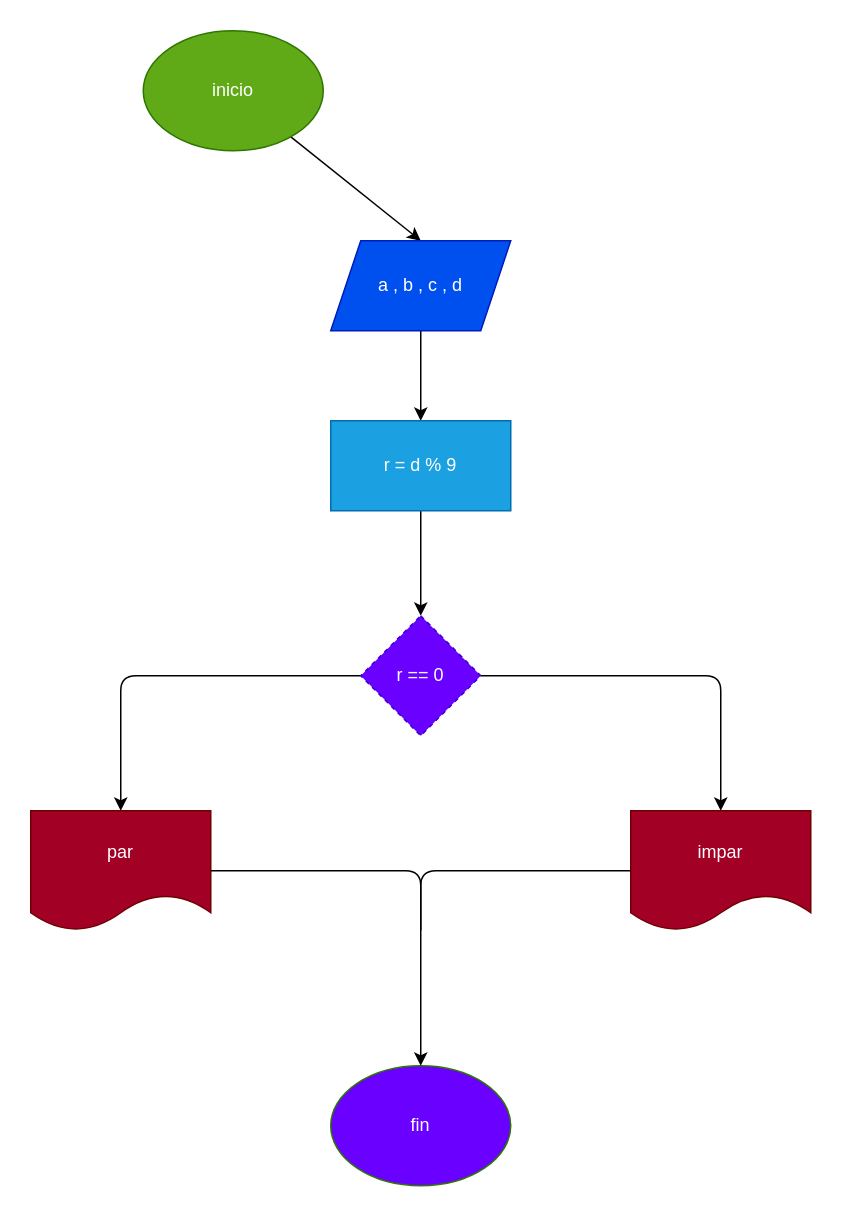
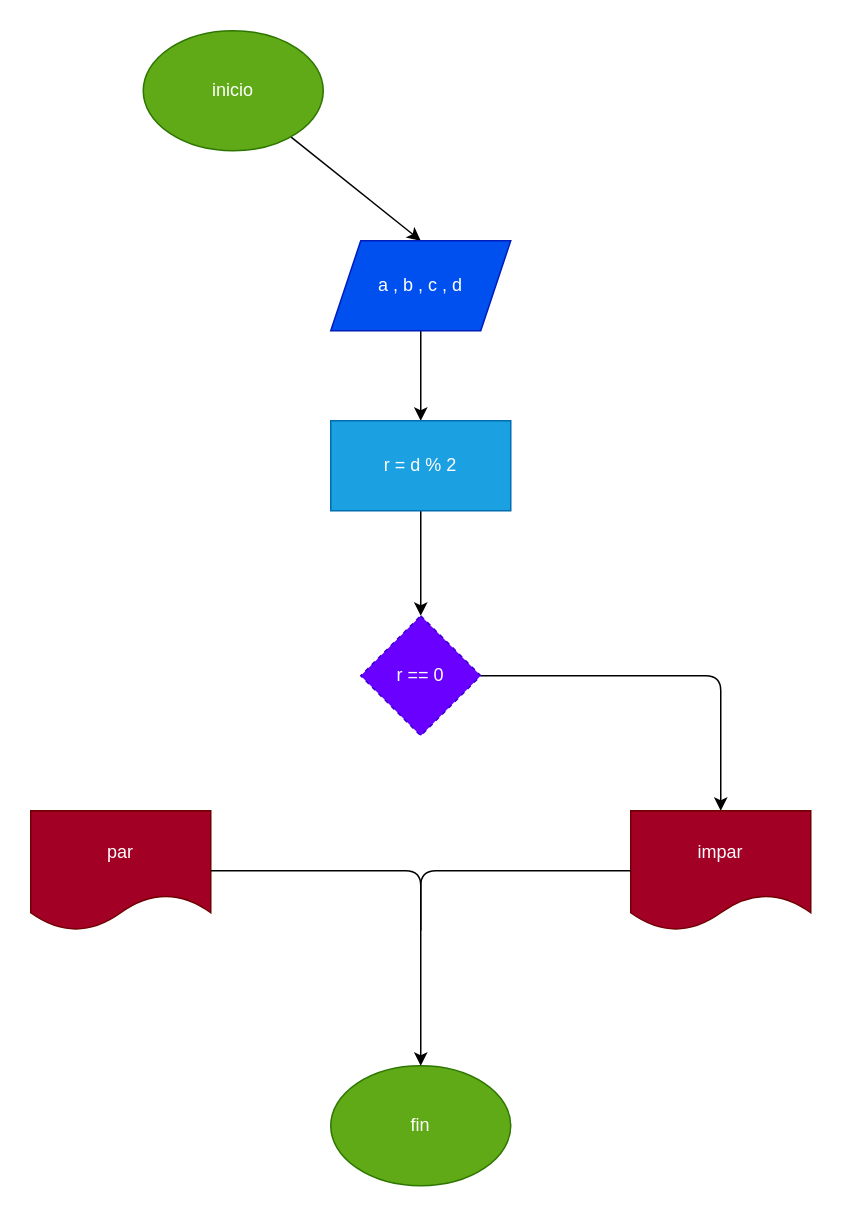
node "r = d % 9": label "r = d % 9" -> "r = d % 2"
edge "r == 0" -> "par": removed
node "fin": fillcolor #6a00ff -> #60a917
